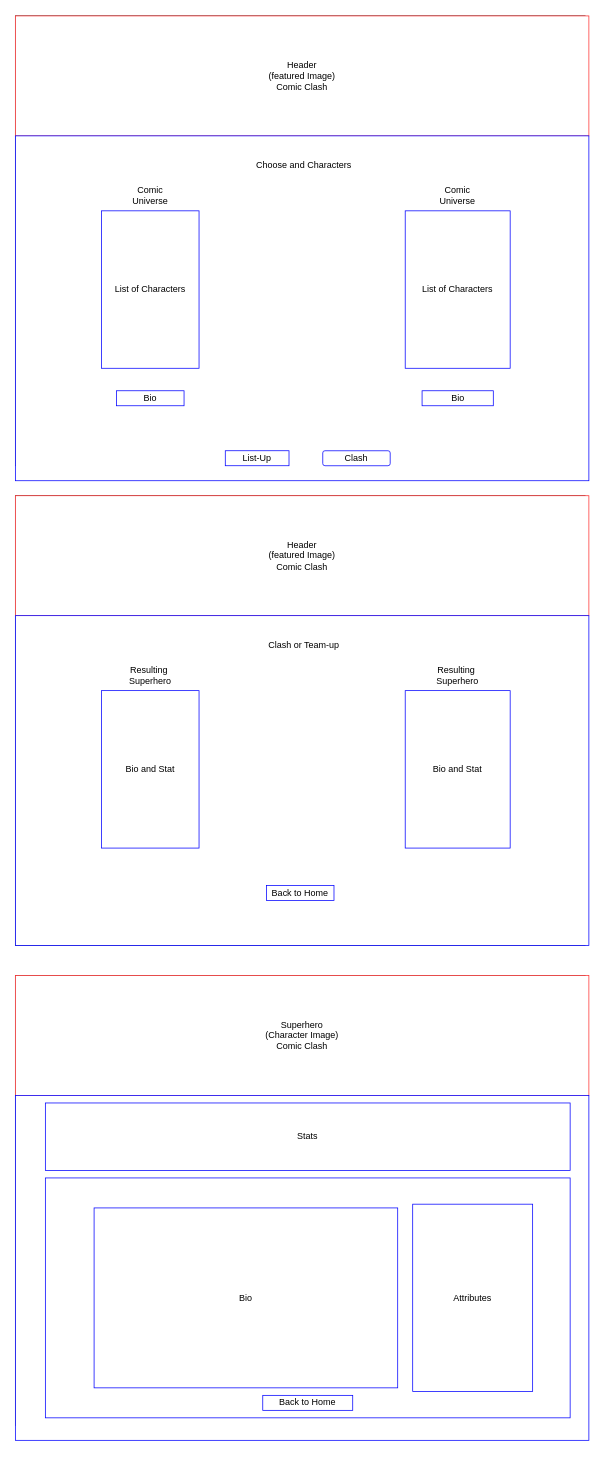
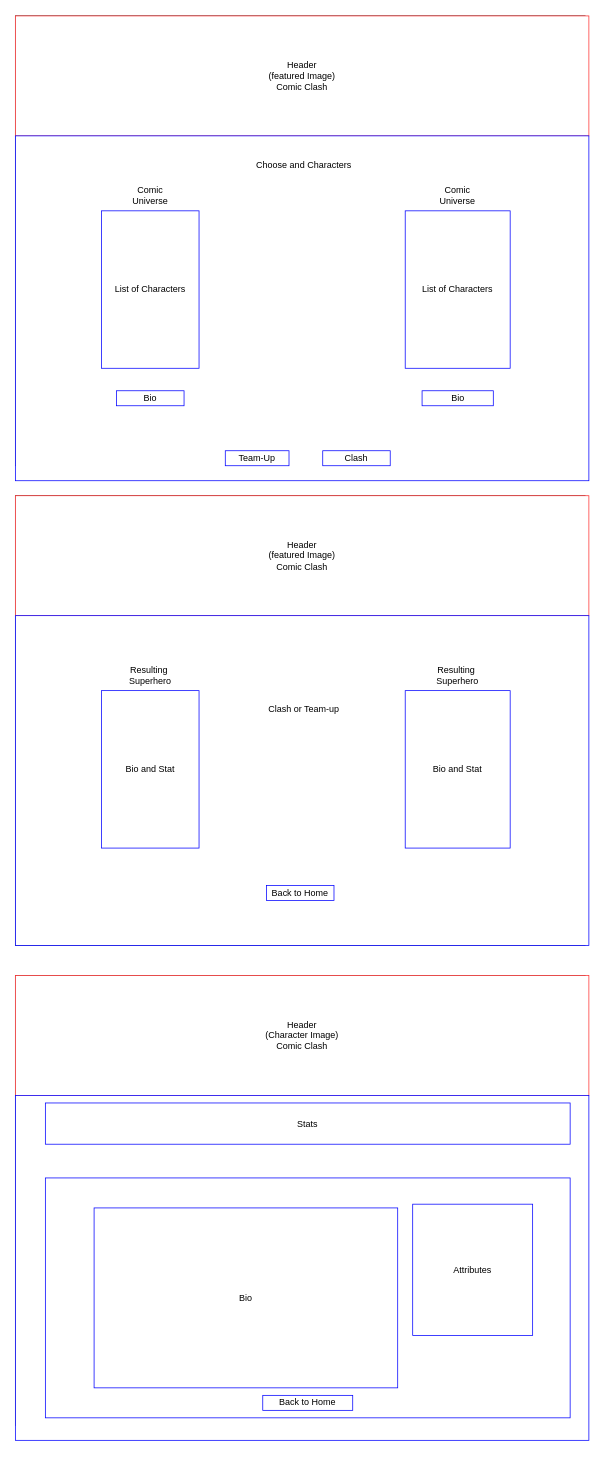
node "List-Up": label "List-Up" -> "Team-Up"
node "Clash": shape rounded rectangle -> rectangle
node "Clash or Team-up": moved (304, 645) -> (304, 709)
node "Superhero (Character Image) Comic Clash": label "Superhero (Character Image) Comic Clash" -> "Header (Character Image) Comic Clash"
node "Stats": size 525x68 -> 525x41
node "Attributes": size 120x188 -> 120x131
